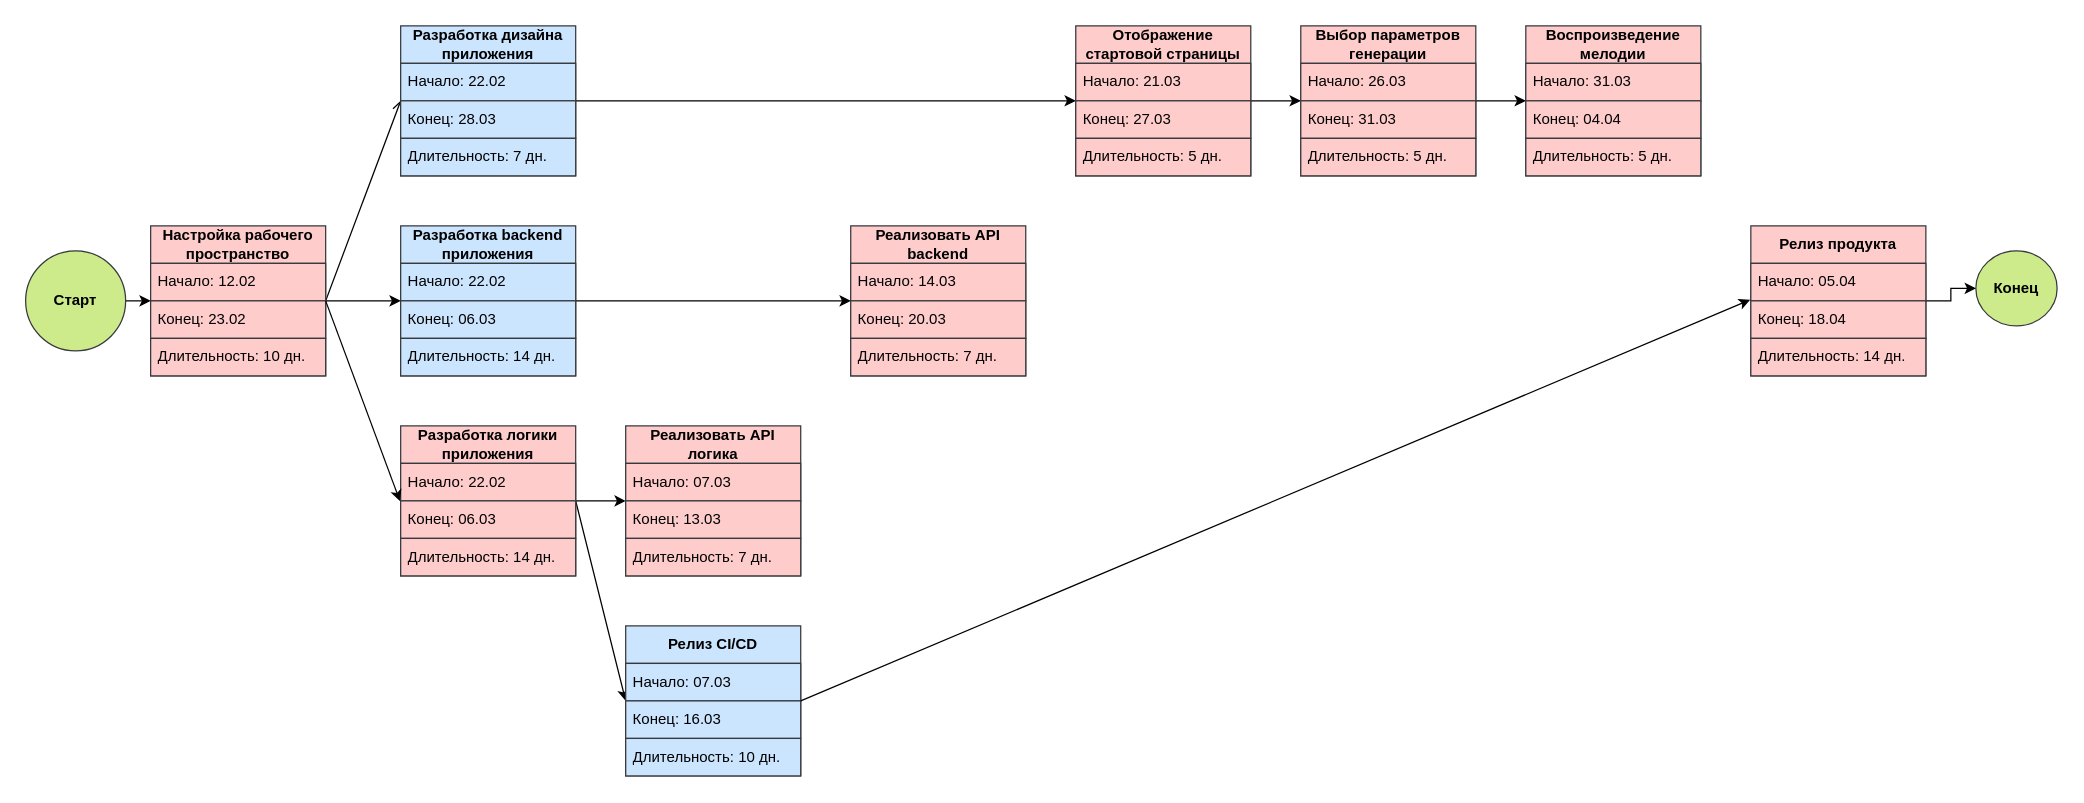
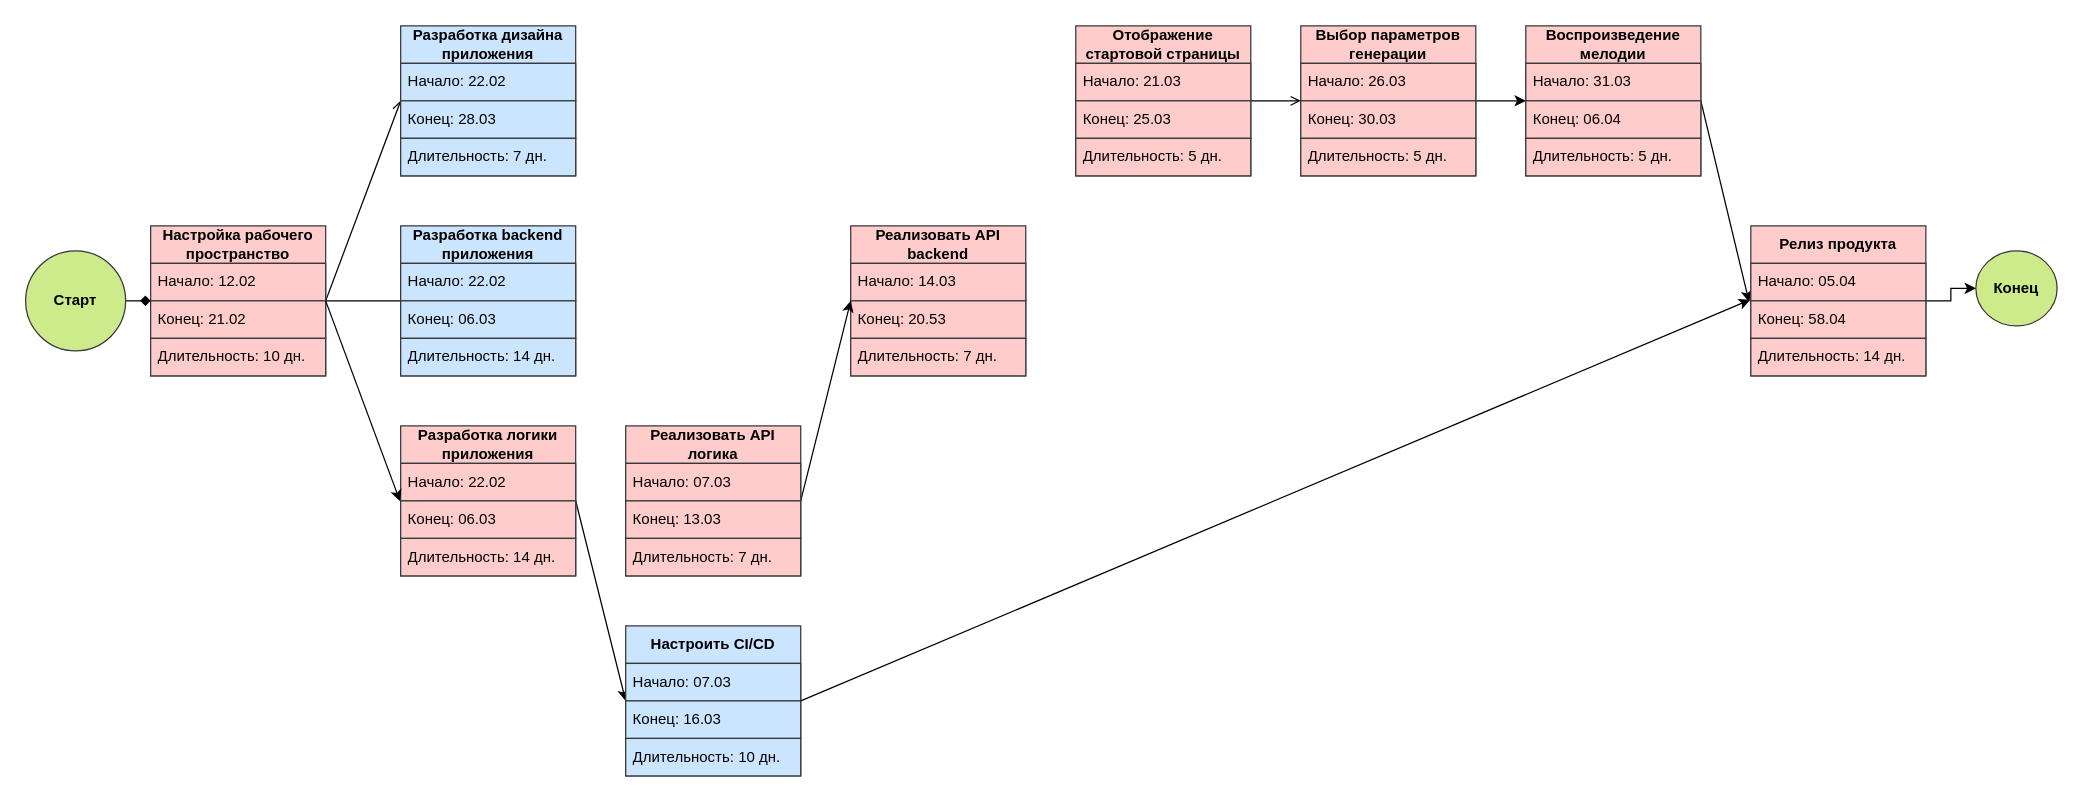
edge "Разработка дизайна приложения" -> "Отображение стартовой страницы": removed
edge "Отображение стартовой страницы" -> "Выбор параметров генерации": arrowhead classic -> open
node "Конец: 27.03": label "Конец: 27.03" -> "Конец: 25.03"
node "Конец: 31.03": label "Конец: 31.03" -> "Конец: 30.03"
node "Конец: 04.04": label "Конец: 04.04" -> "Конец: 06.04"
edge "Воспроизведение мелодии" -> "Начало: 05.04": added
edge "Старт" -> "Настройка рабочего пространство": arrowhead classic -> diamond
edge "Настройка рабочего пространство" -> "Разработка backend приложения": arrowhead classic -> none
edge "Разработка backend приложения" -> "Реализовать API backend": removed
node "Конец: 23.02": label "Конец: 23.02" -> "Конец: 21.02"
node "Конец: 20.03": label "Конец: 20.03" -> "Конец: 20.53"
node "Конец: 18.04": label "Конец: 18.04" -> "Конец: 58.04"
edge "Реализовать API логика" -> "Реализовать API backend": added
edge "Разработка логики приложения" -> "Реализовать API логика": removed
node "Релиз CI/CD": label "Релиз CI/CD" -> "Настроить CI/CD"
